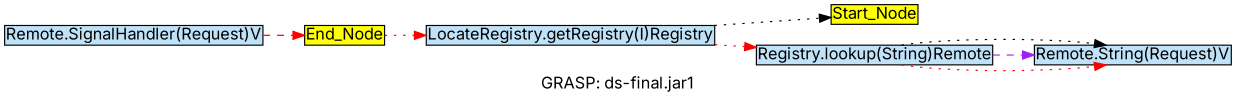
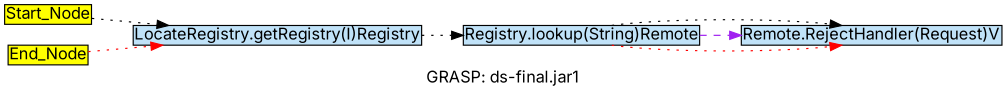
edge "LocateRegistry.getRegistry(I)Registry" -> "Start_Node": reversed
node "Remote.SignalHandler(Request)V": removed
edge "LocateRegistry.getRegistry(I)Registry" -> "Registry.lookup(String)Remote": color red -> black
node "Remote.String(Request)V": label "Remote.String(Request)V" -> "Remote.RejectHandler(Request)V"
